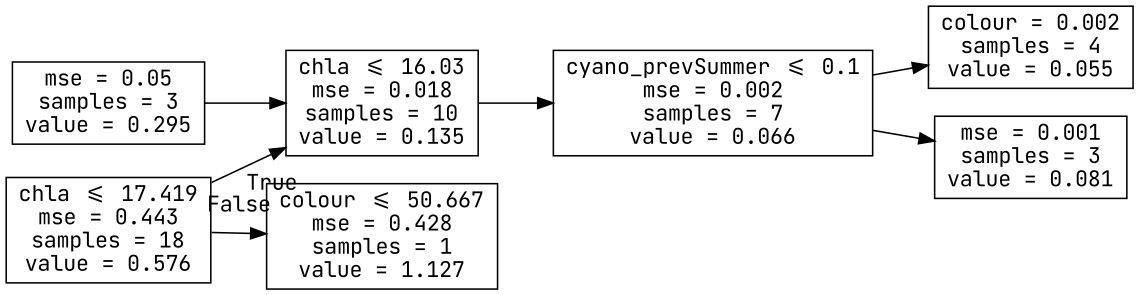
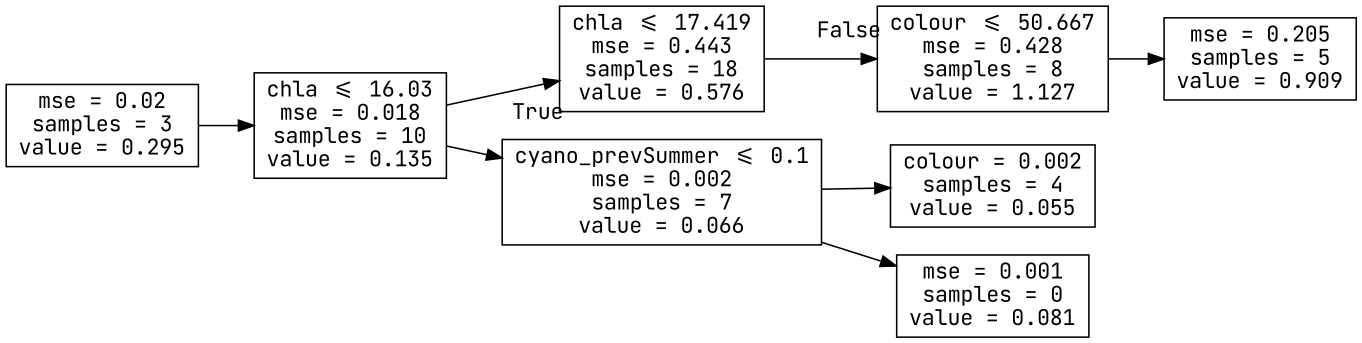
node "mse = 0.205 samples = 5 value = 0.909": added
node "mse = 0.05 samples = 3 value = 0.295": label "mse = 0.05 samples = 3 value = 0.295" -> "mse = 0.02 samples = 3 value = 0.295"
node "mse = 0.001 samples = 3 value = 0.081": label "mse = 0.001 samples = 3 value = 0.081" -> "mse = 0.001 samples = 0 value = 0.081"
edge "chla <= 17.419 mse = 0.443 samples = 18 value = 0.576" -> "chla <= 16.03 mse = 0.018 samples = 10 value = 0.135": reversed
node "colour <= 50.667 mse = 0.428 samples = 1 value = 1.127": label "colour <= 50.667 mse = 0.428 samples = 1 value = 1.127" -> "colour <= 50.667 mse = 0.428 samples = 8 value = 1.127"
